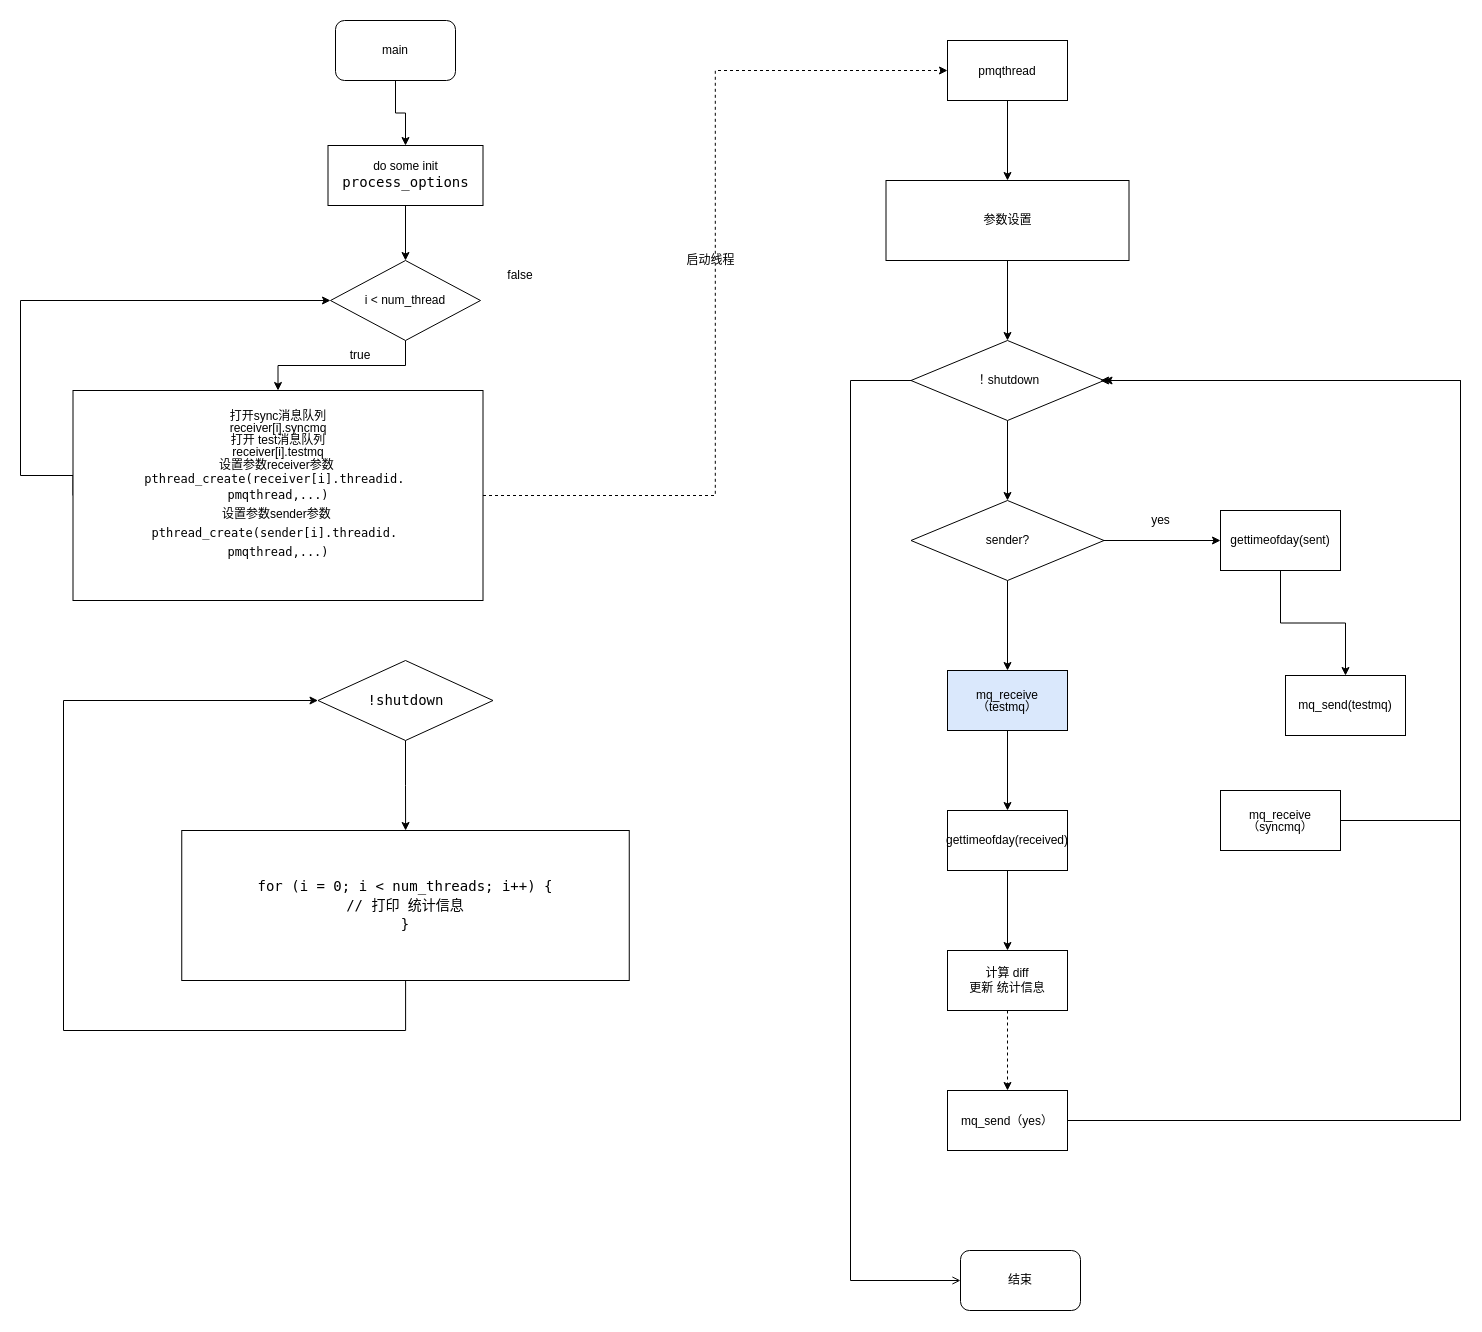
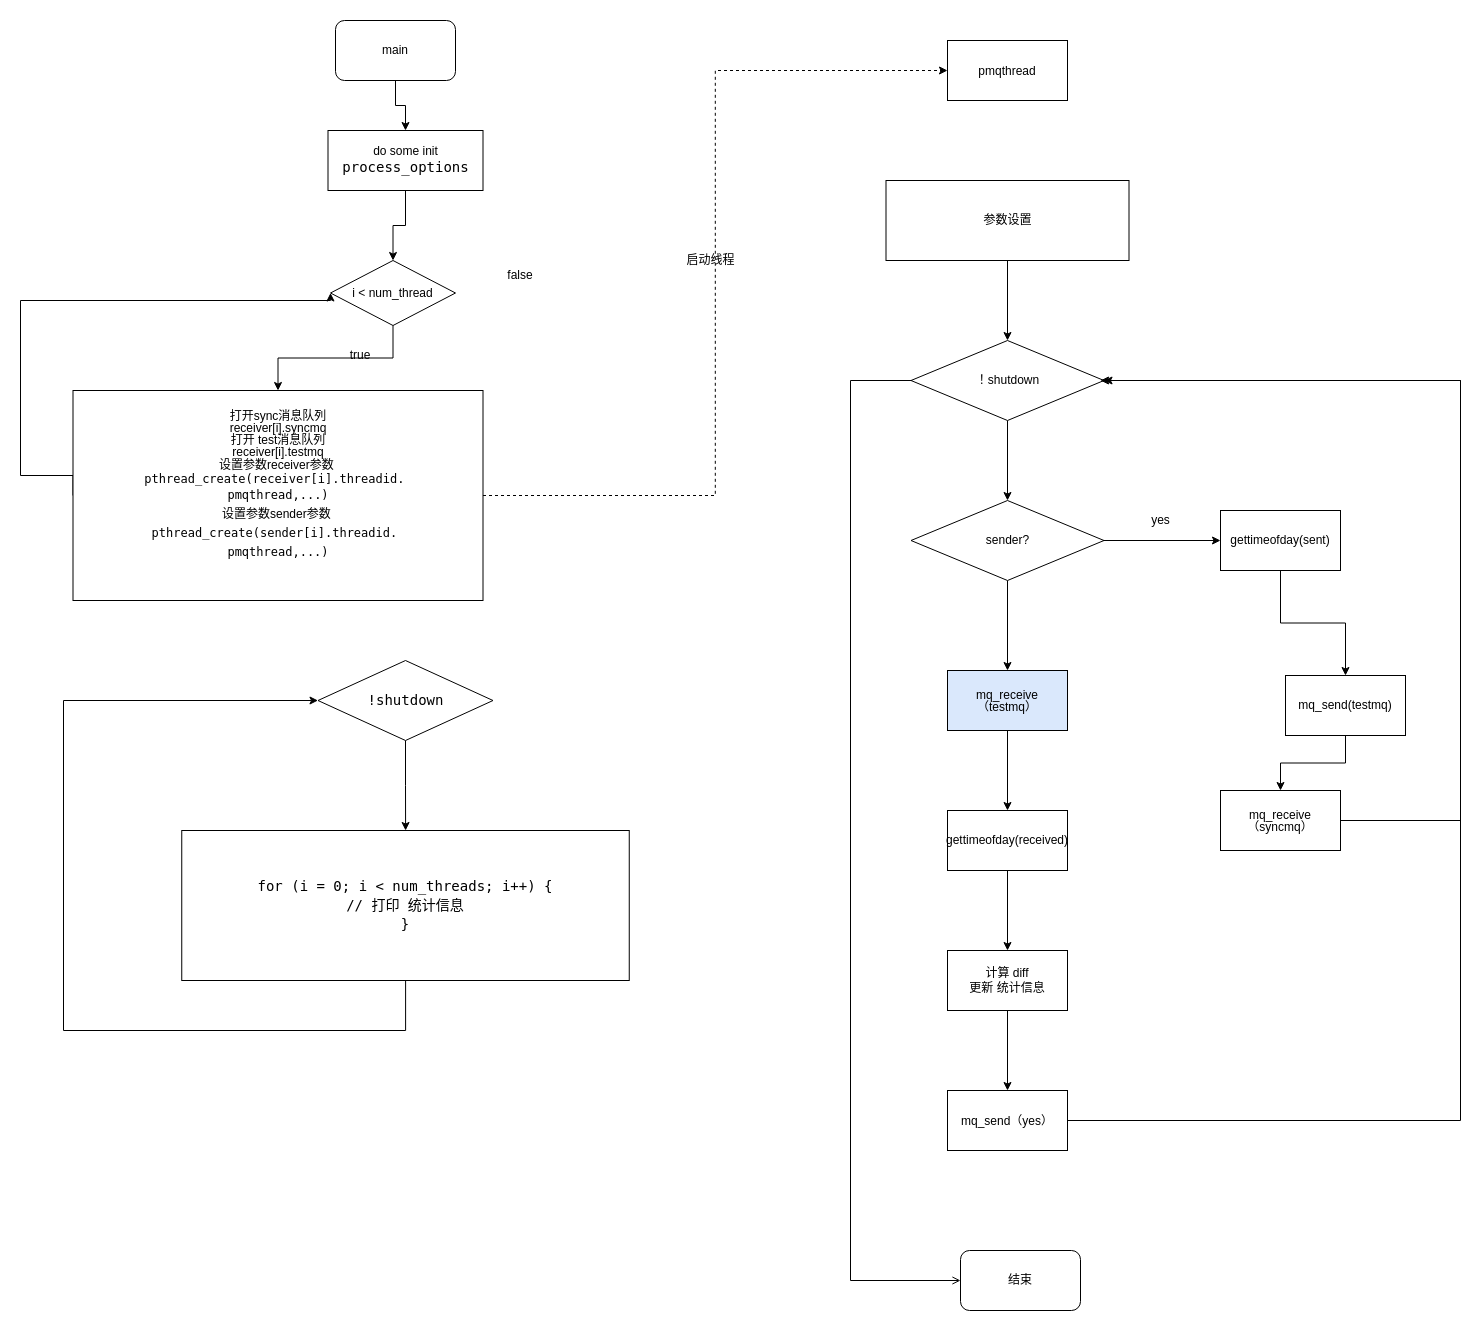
edge "pmqthread" -> "参数设置": removed
node "do some init process_options": moved (406, 176) -> (406, 161)
node "i < num_thread": size 150x80 -> 125x65
edge "mq_send(testmq)" -> "mq_receive（syncmq）": added
edge "计算 diff 更新 统计信息" -> "mq_send（yes）": style dashed -> solid
